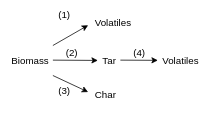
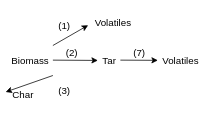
node "(1)": moved (64, 15) -> (64, 26)
node "(4)": label "(4)" -> "(7)"
node "Char": moved (105, 94) -> (23, 94)
